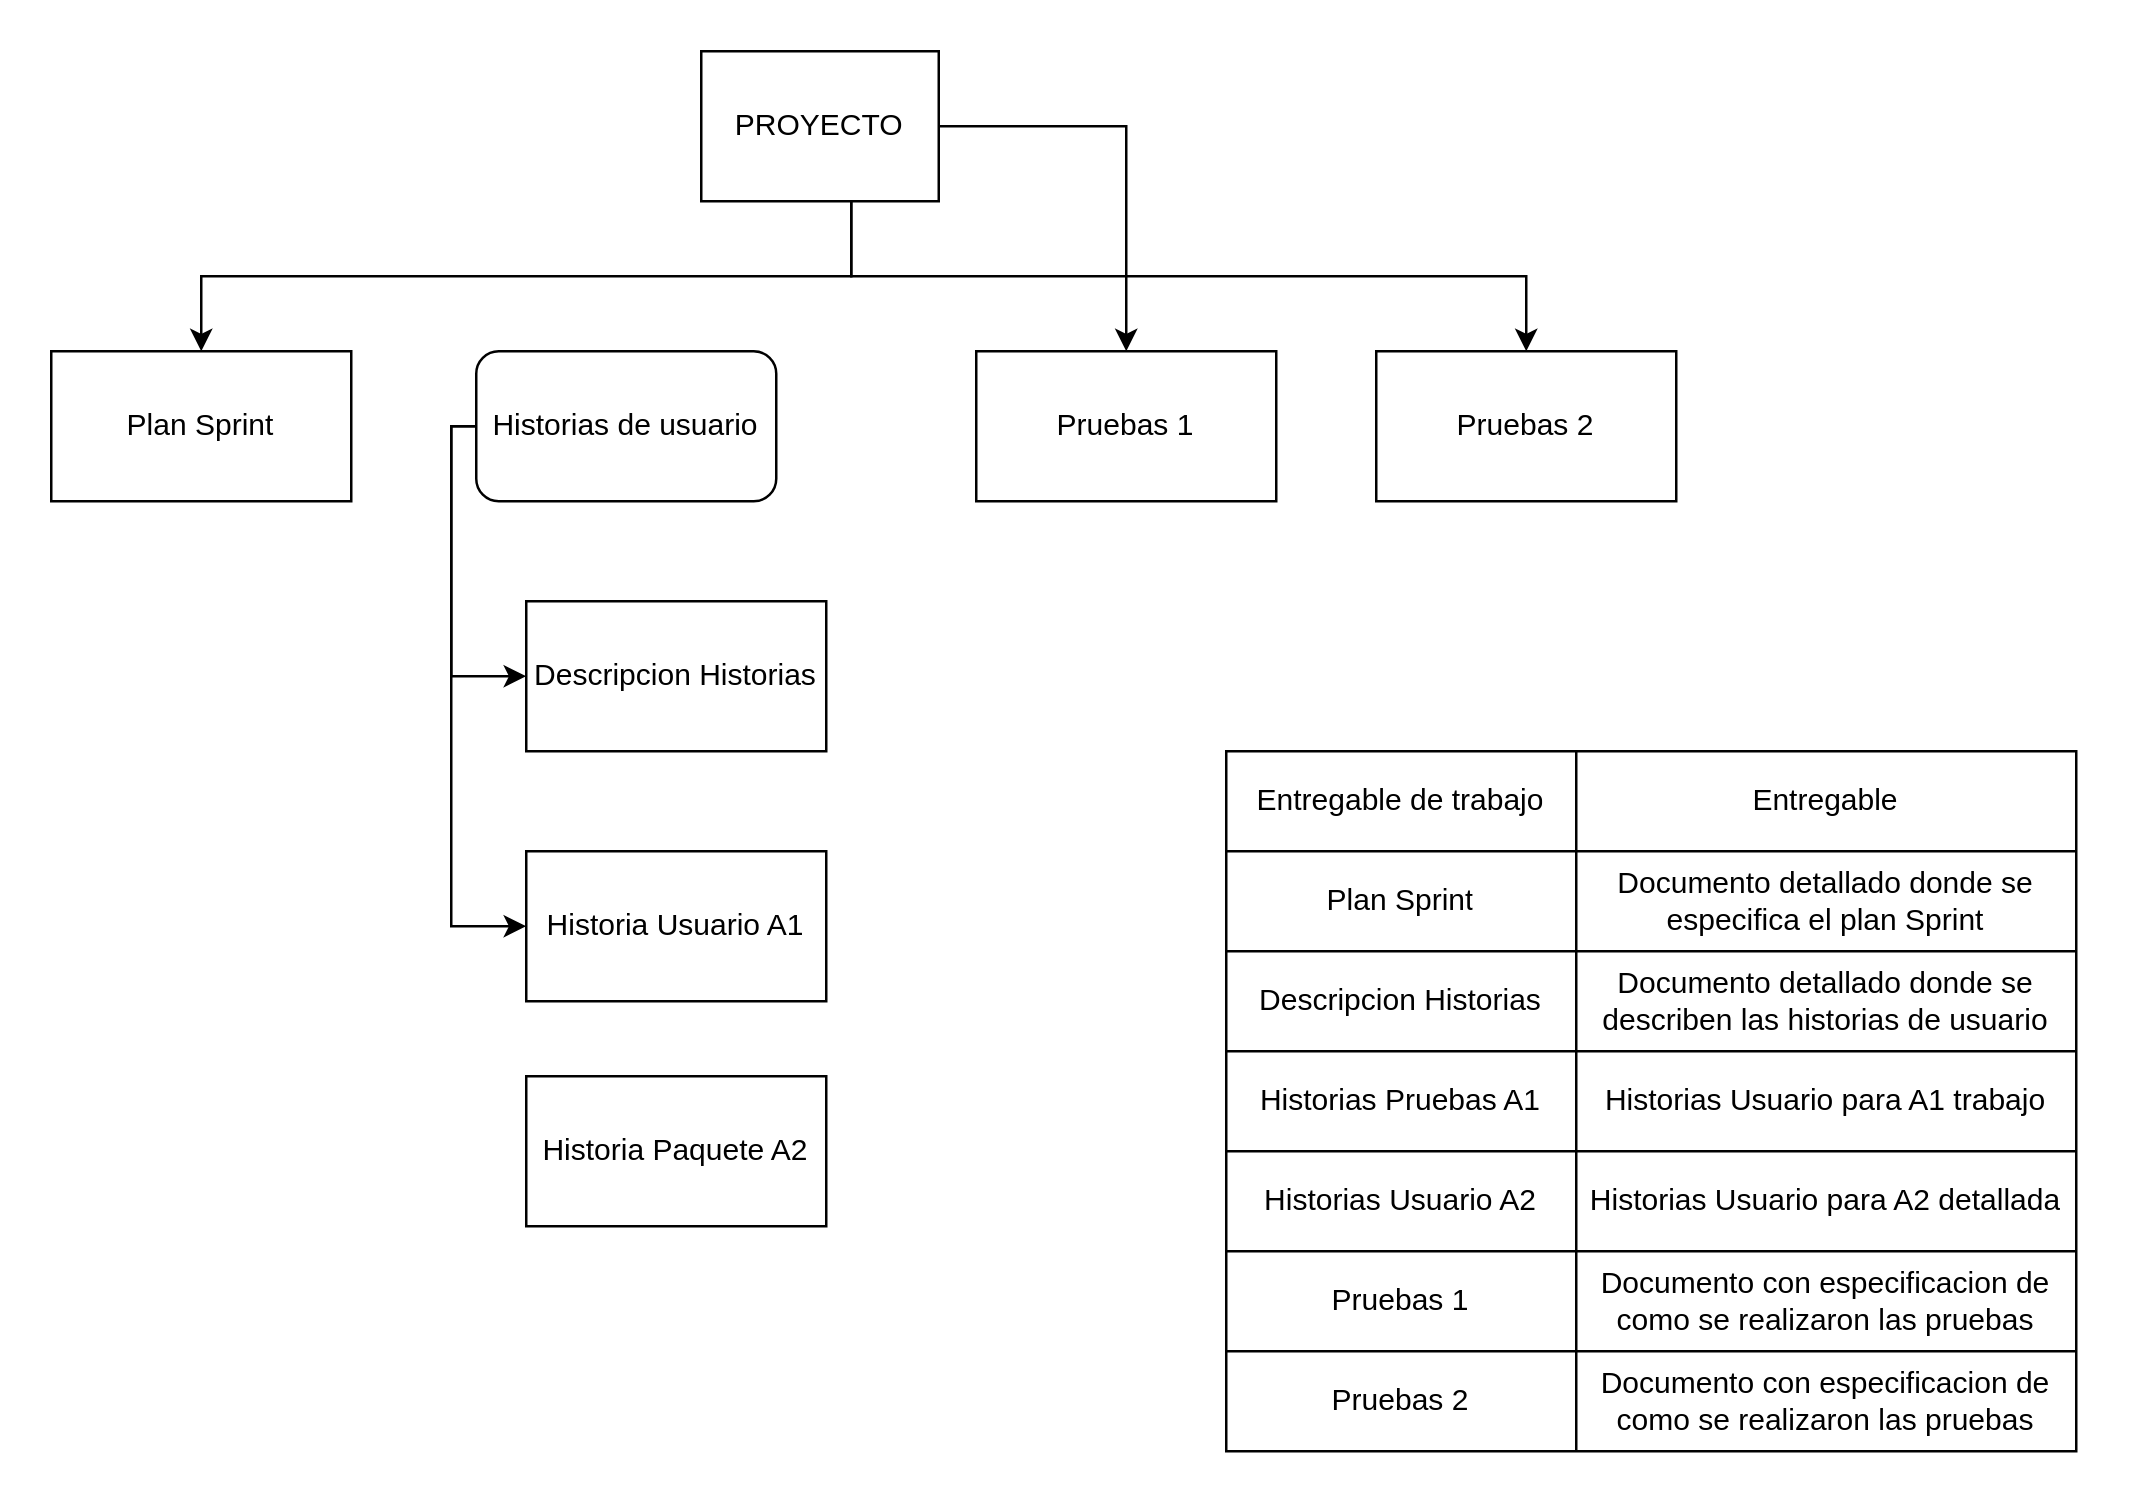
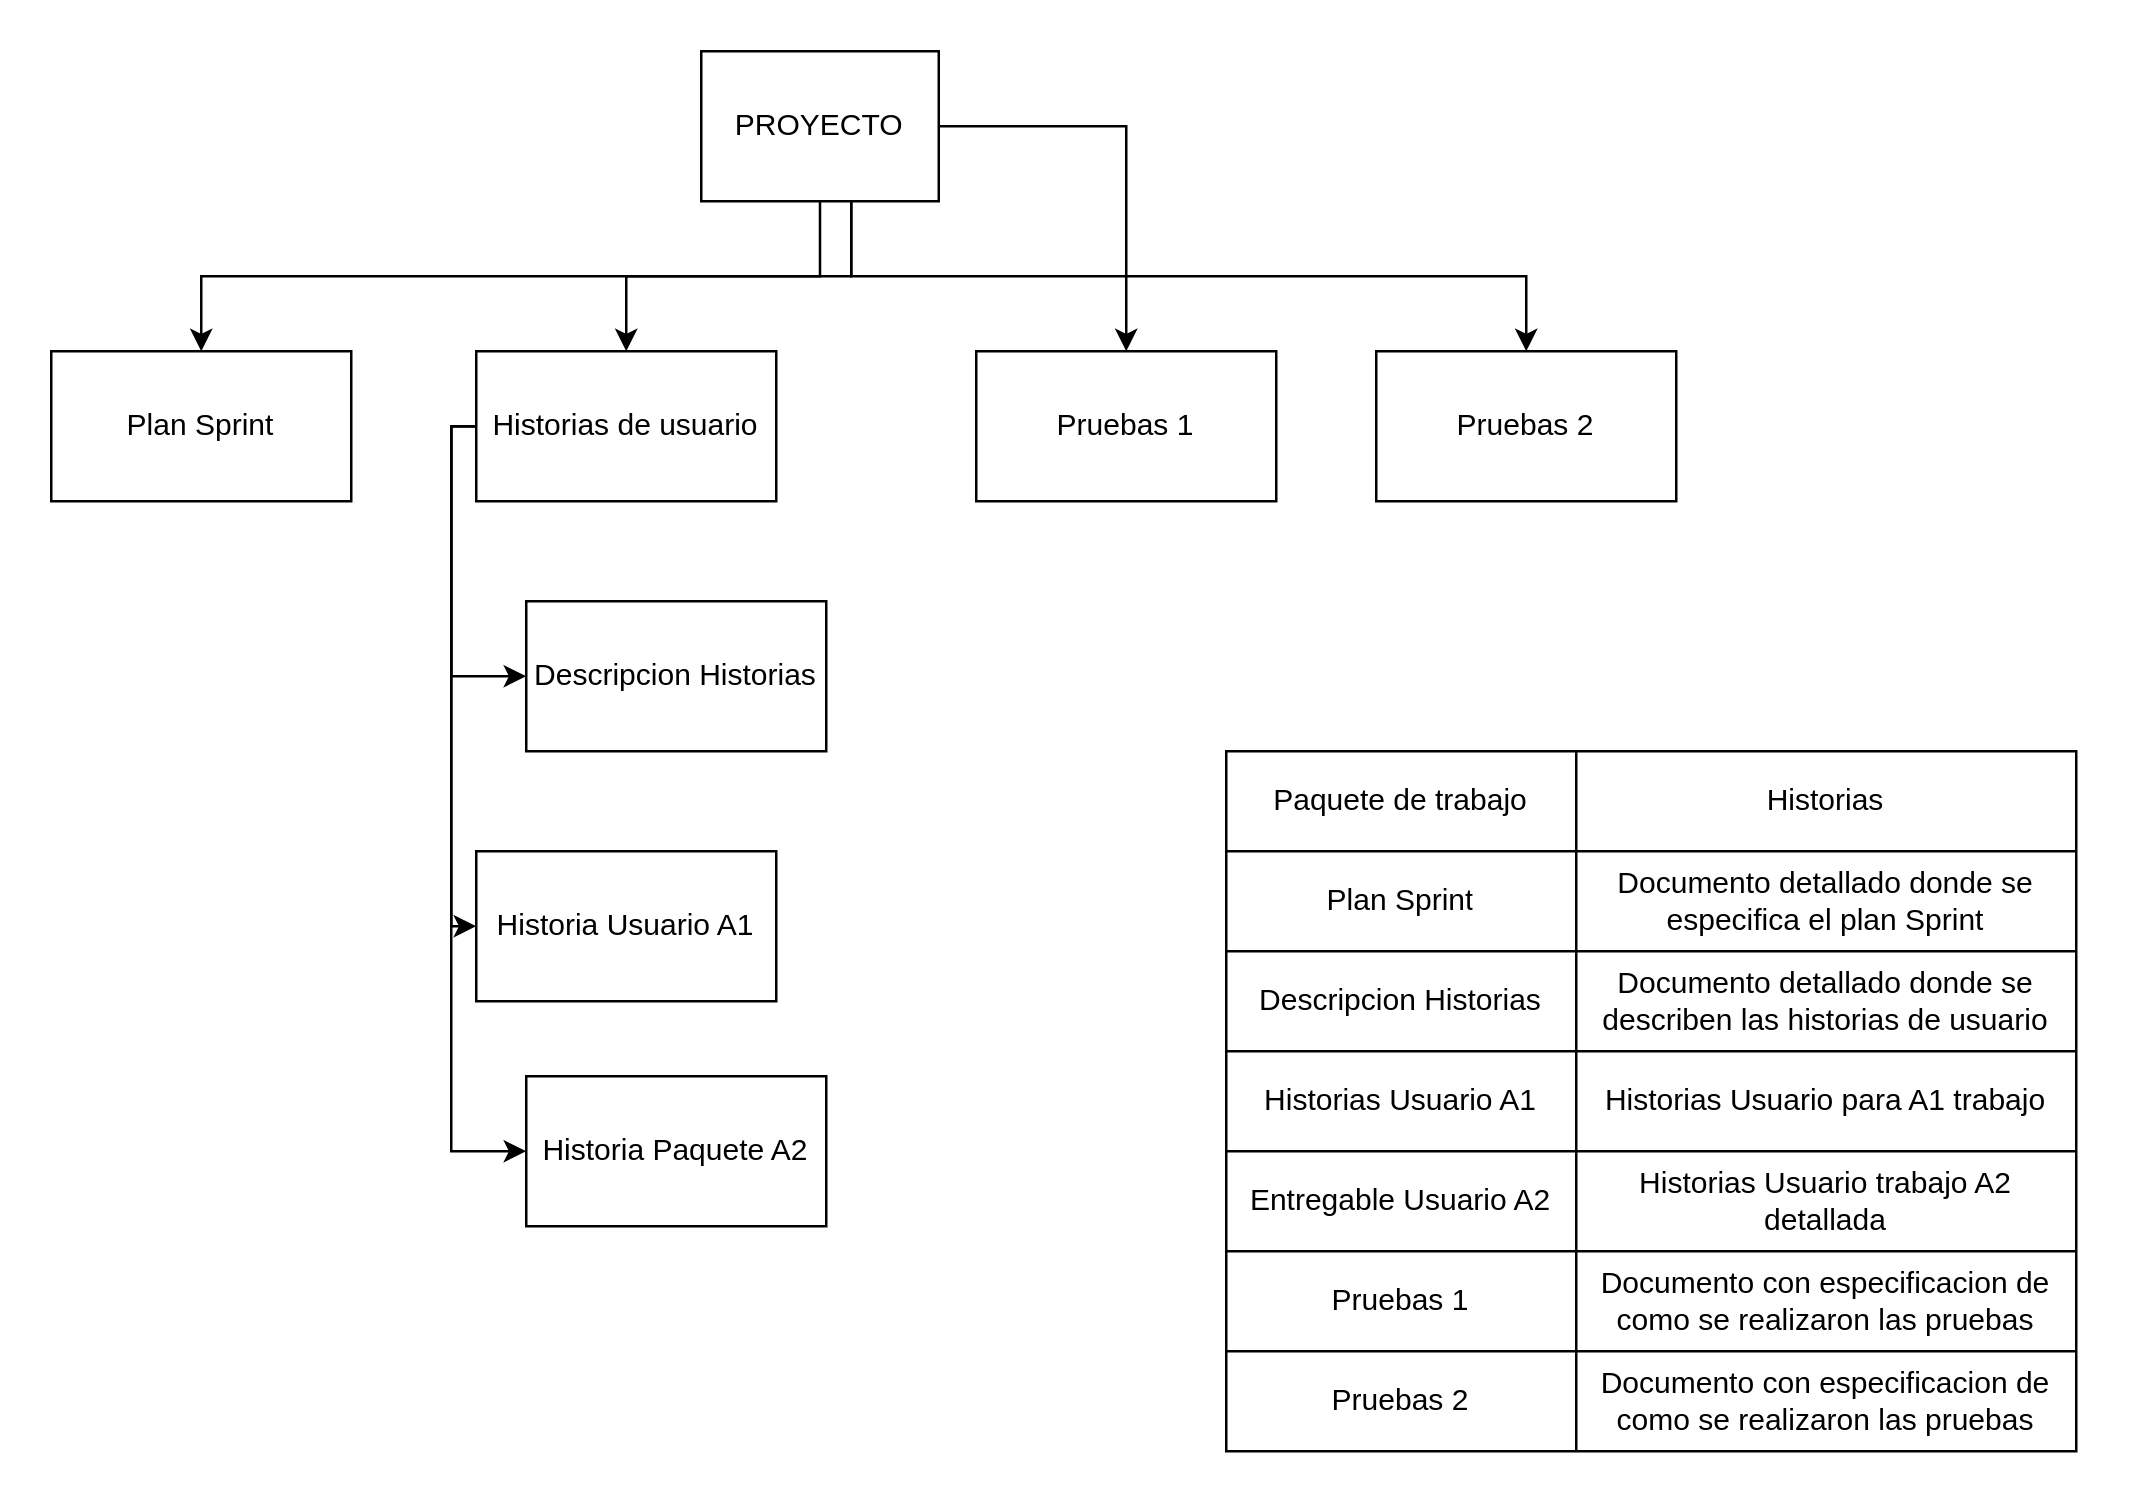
edge "PROYECTO" -> "Historias de usuario": added
node "Historias de usuario": shape rounded rectangle -> rectangle
node "Entregable de trabajo": label "Entregable de trabajo" -> "Paquete de trabajo"
node "Entregable": label "Entregable" -> "Historias"
node "Historia Usuario A1": moved (676, 926) -> (626, 926)
edge "Historias de usuario" -> "Historia Paquete A2": added
node "Historias Pruebas A1": label "Historias Pruebas A1" -> "Historias Usuario A1"
node "Historias Usuario A2": label "Historias Usuario A2" -> "Entregable Usuario A2"
node "Historias Usuario para A2 detallada": label "Historias Usuario para A2 detallada" -> "Historias Usuario trabajo A2 detallada"
